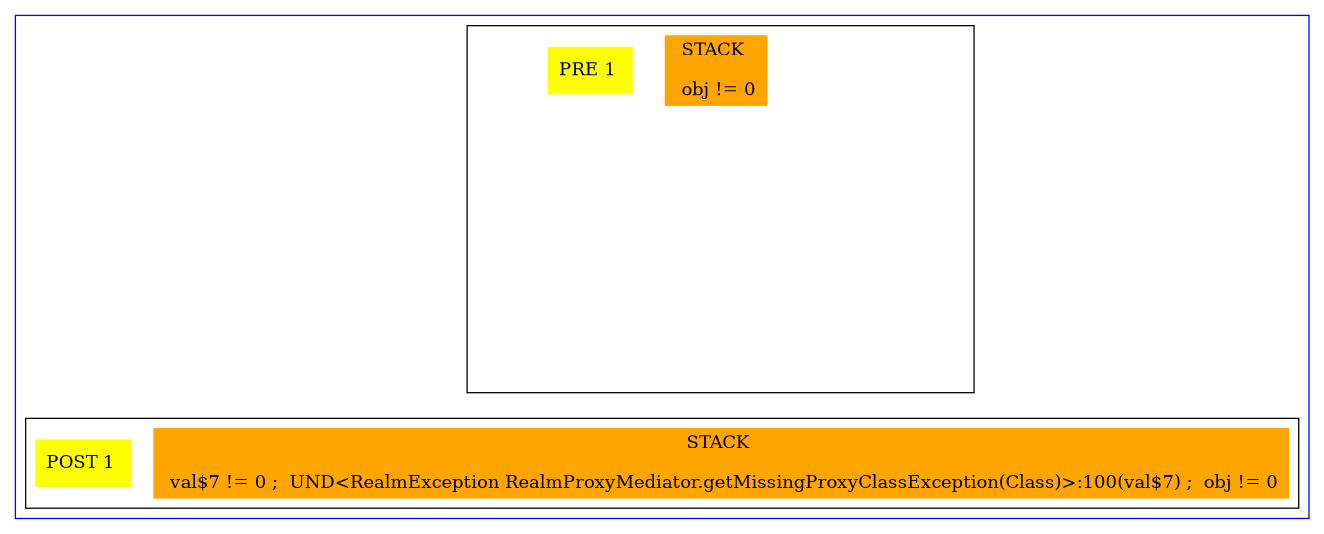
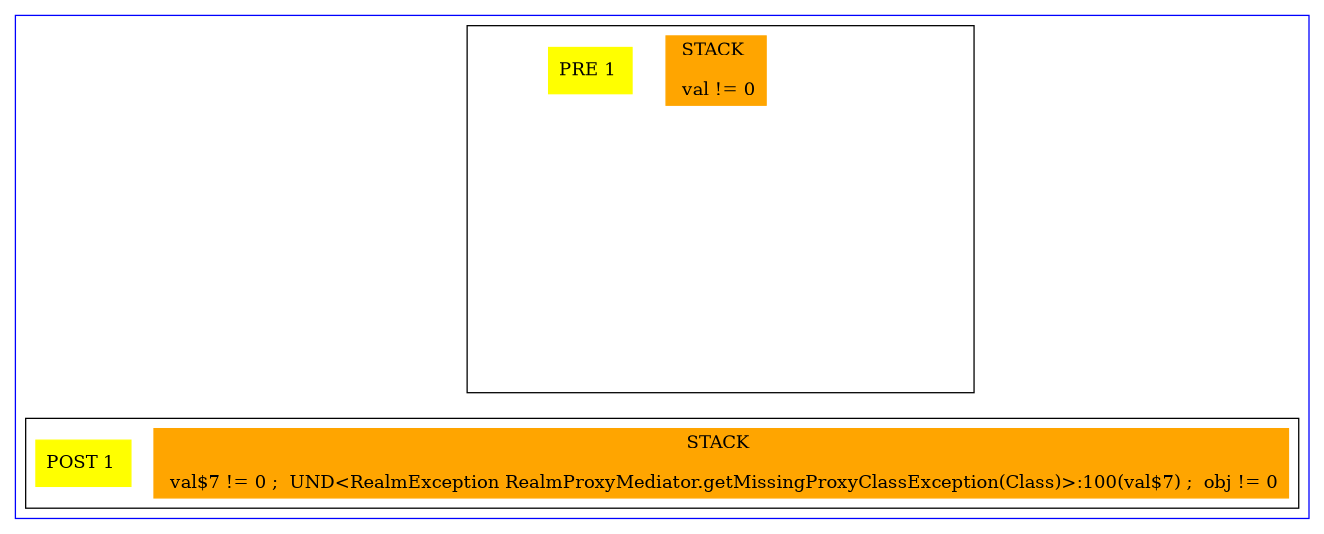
node "STACK obj != 0": label "STACK obj != 0" -> "STACK val != 0"
